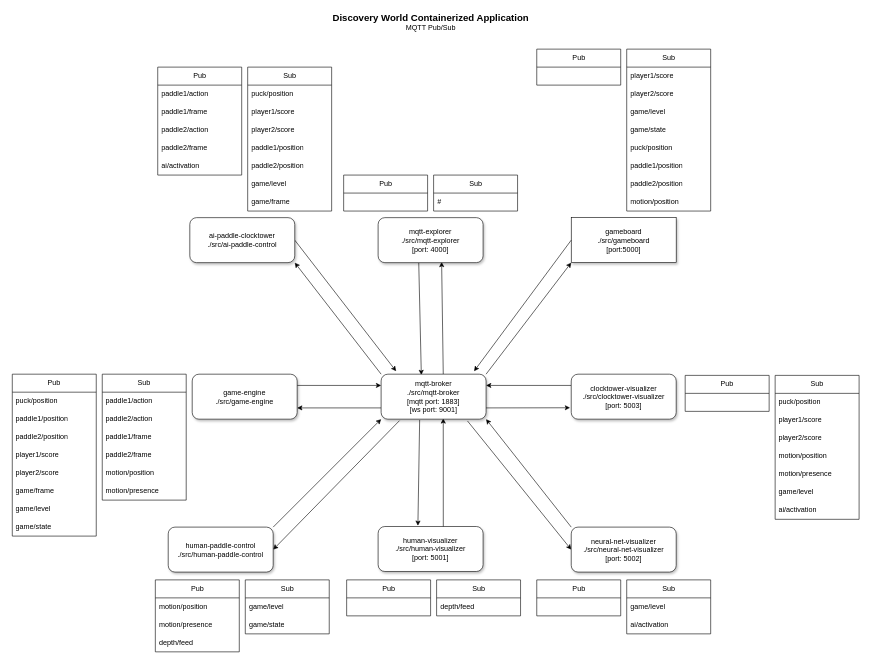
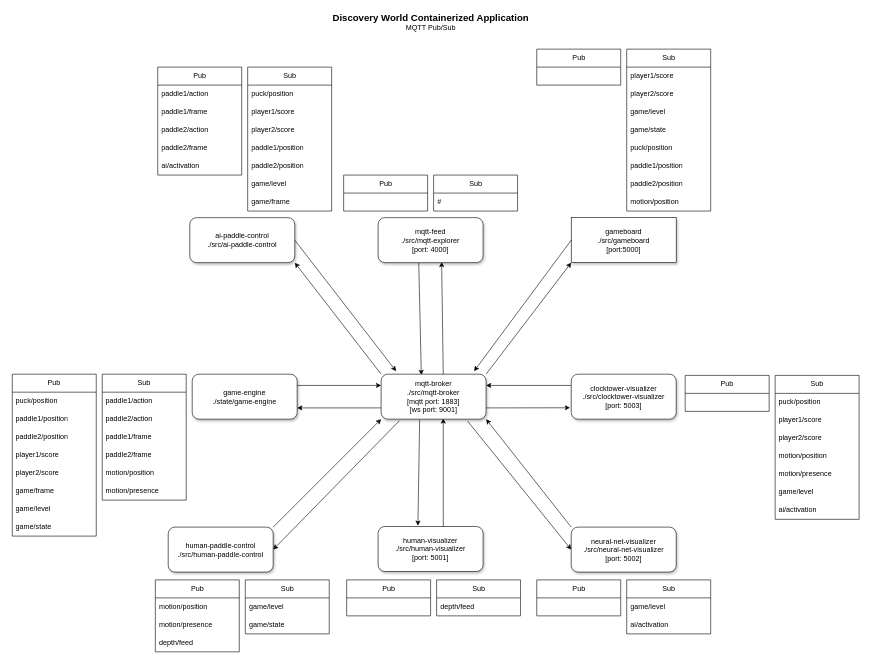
node "ai-paddle-clocktower ./src/ai-paddle-control": label "ai-paddle-clocktower ./src/ai-paddle-control" -> "ai-paddle-control ./src/ai-paddle-control"
node "mqtt-explorer ./src/mqtt-explorer [port: 4000]": label "mqtt-explorer ./src/mqtt-explorer [port: 4000]" -> "mqtt-feed ./src/mqtt-explorer [port: 4000]"
node "game-engine ./src/game-engine": label "game-engine ./src/game-engine" -> "game-engine ./state/game-engine"
